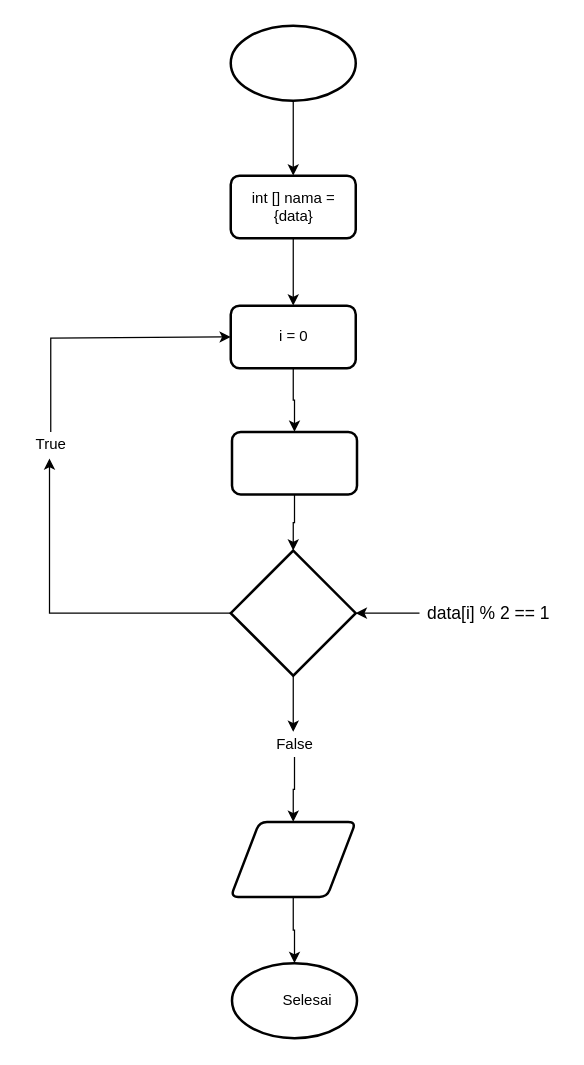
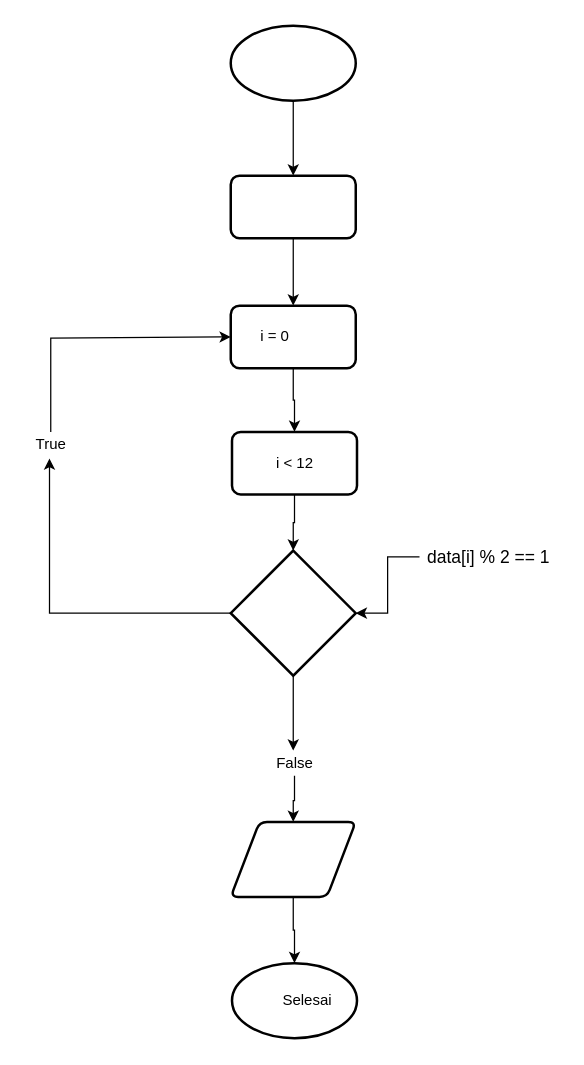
node "int [] nama = {data}": removed
node "i = 0": moved (293, 337) -> (274, 337)
node "i < 12": added
node "data[i] % 2 == 1": moved (488, 613) -> (488, 557)
node "False": moved (294, 744) -> (294, 763)
